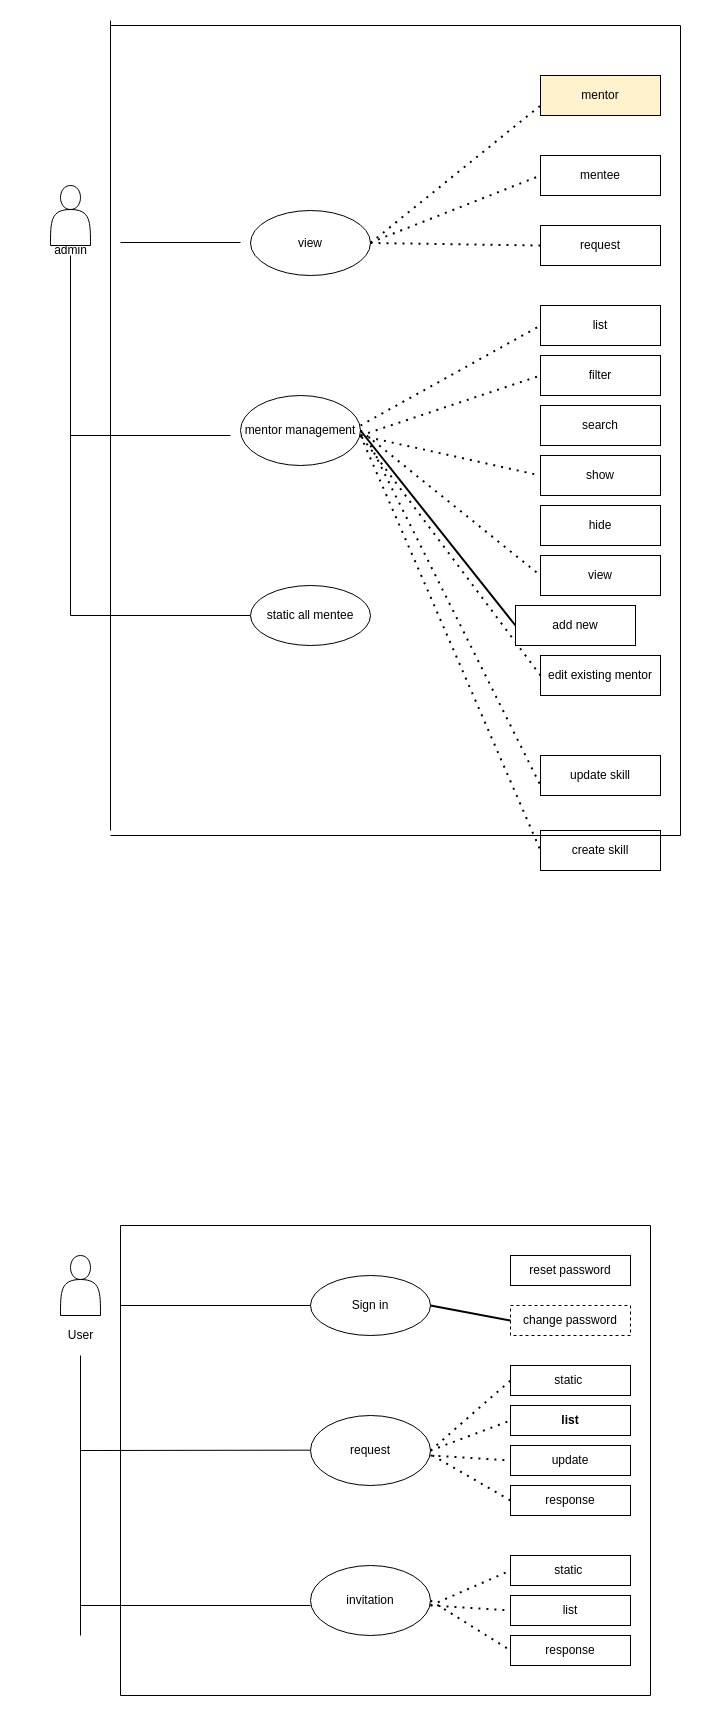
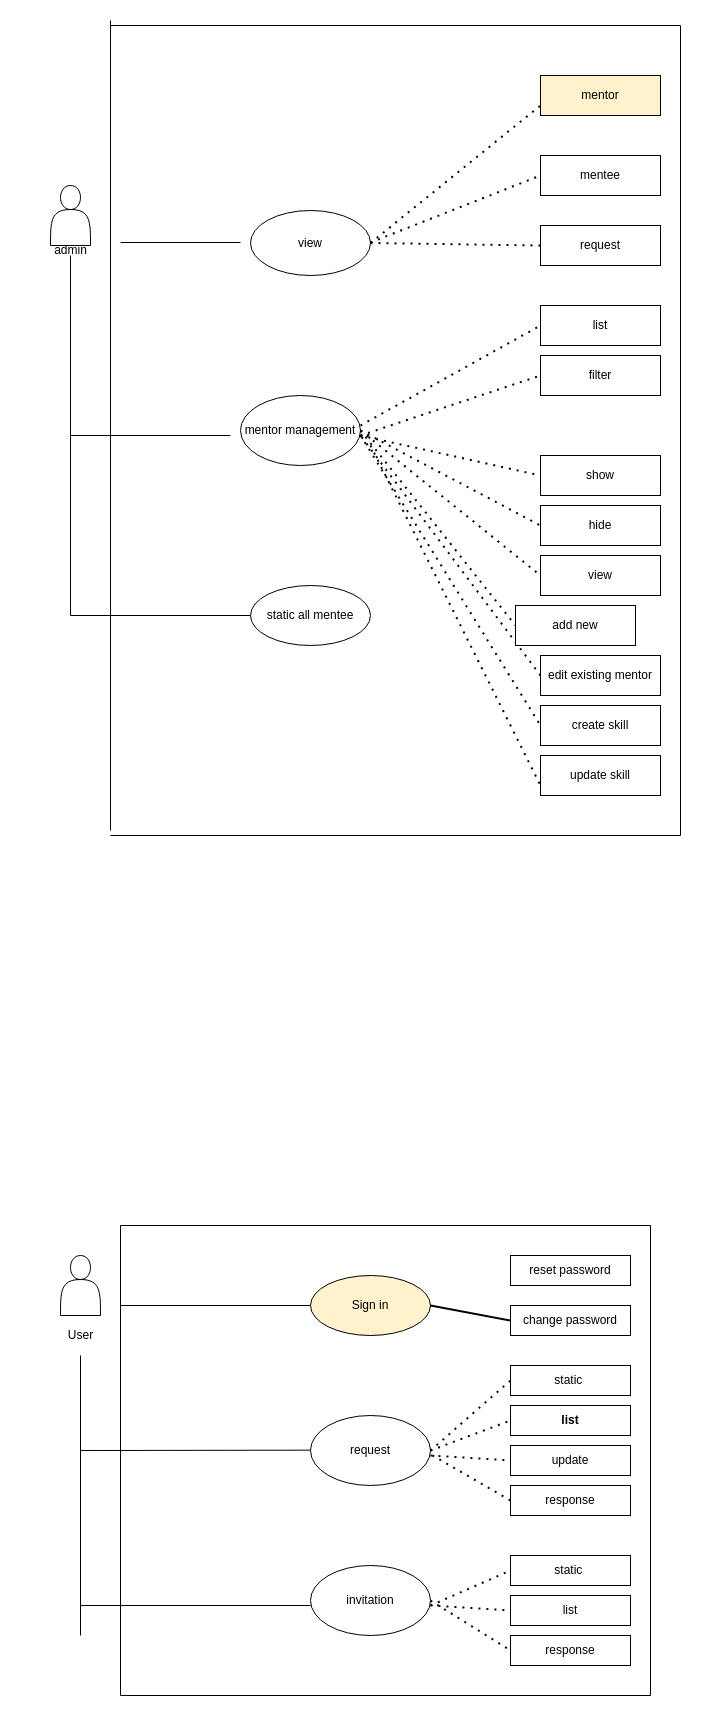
node "search": removed
edge "mentor management" -- "hide": added
edge "mentor management" -- "add new": style solid -> dashed
node "create skill": moved (601, 851) -> (601, 726)
node "Sign in": fillcolor #ffffff -> #fff2cc
node "change password": style dashed -> solid
